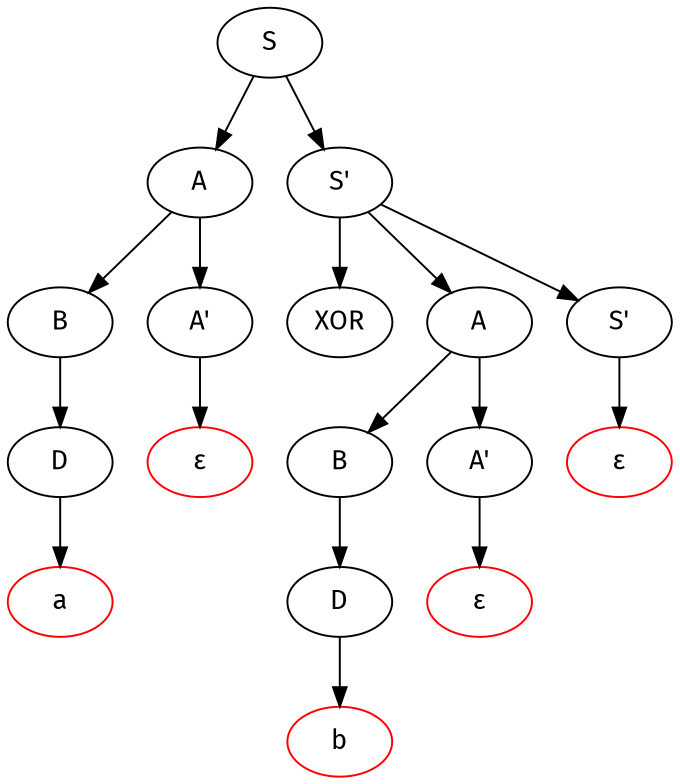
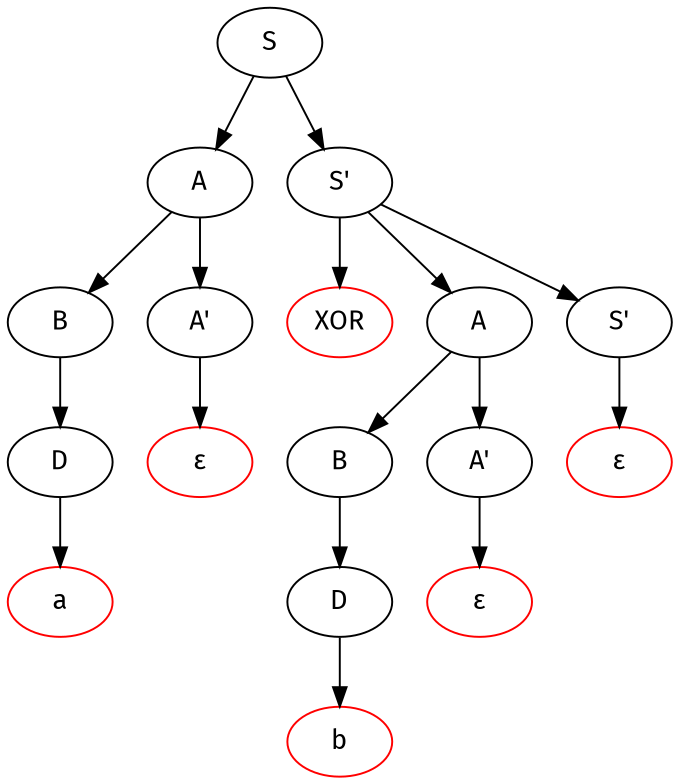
node "XOR": color black -> red
